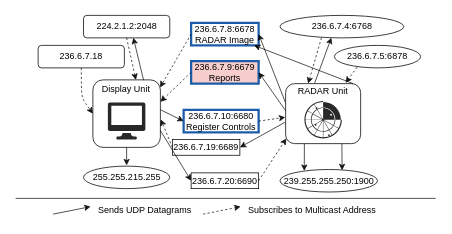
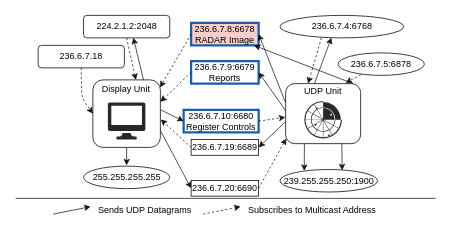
node "236.6.7.8:6678 RADAR Image": fillcolor #ffffff -> #f8cecc
node "236.6.7.5:6878": moved (377, 57) -> (381, 64)
node "236.6.7.9:6679 Reports": fillcolor #f8cecc -> #ffffff
node "RADAR Unit": label "RADAR Unit" -> "UDP Unit"
node "236.6.7.19:6689": moved (206, 147) -> (225, 147)
node "255.255.215.255": label "255.255.215.255" -> "255.255.255.255"
node "236.6.7.20:6690": moved (225, 181) -> (225, 188)
